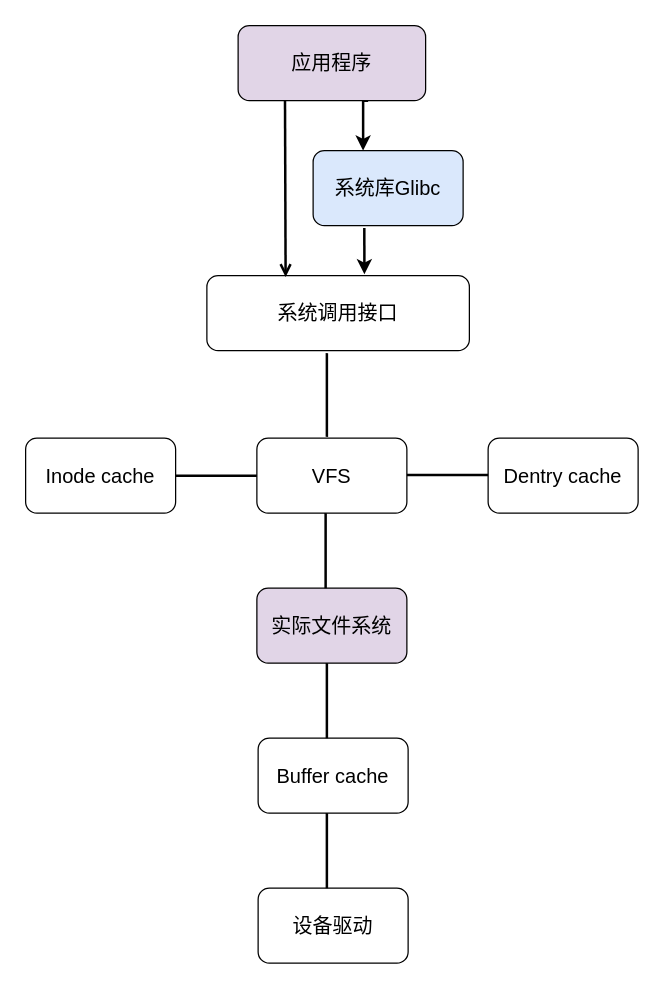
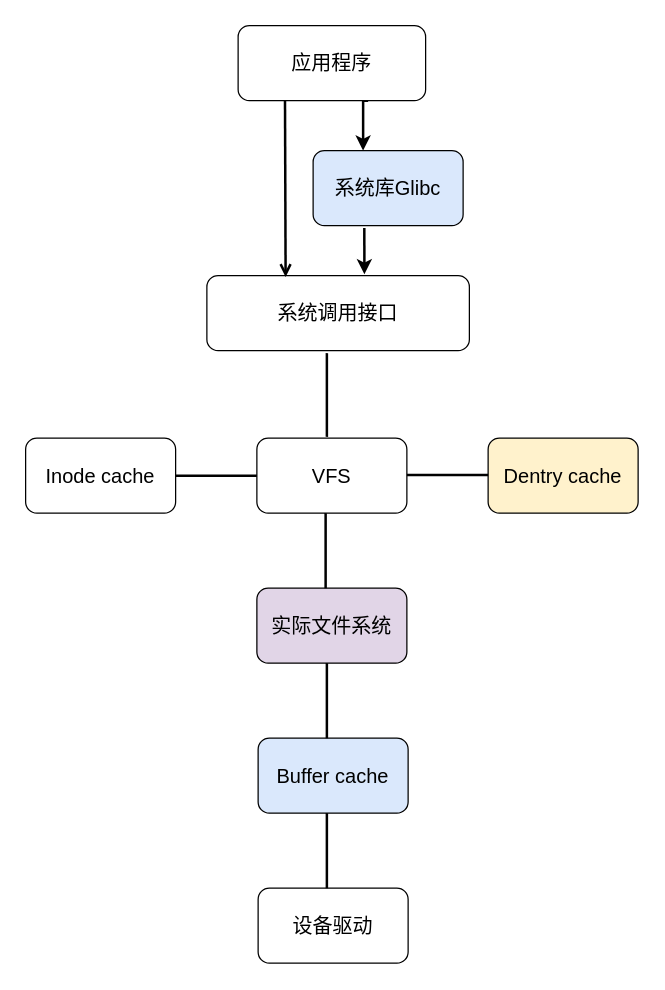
node "应用程序": fillcolor #e1d5e7 -> #ffffff
node "Dentry cache": fillcolor #ffffff -> #fff2cc
node "Buffer cache": fillcolor #ffffff -> #dae8fc
